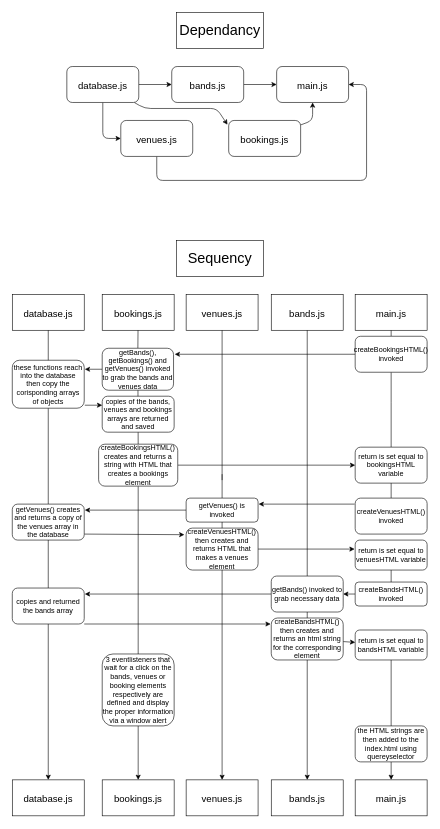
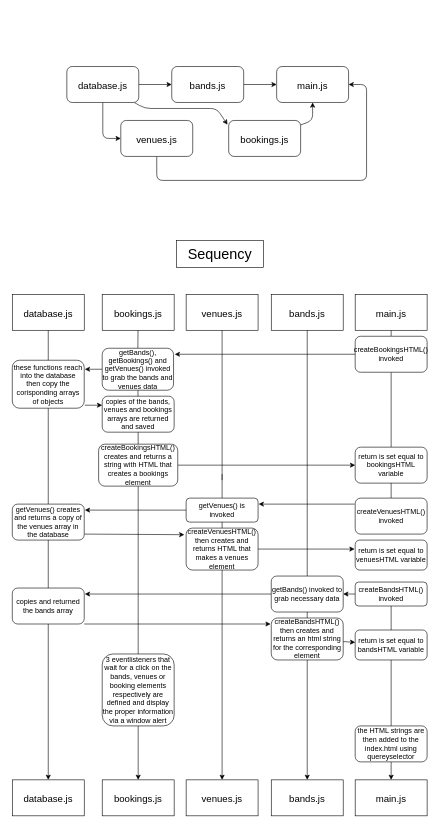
node "Dependancy": removed
node "Sequency": size 87x36 -> 87x27
edge "return is set equal to venuesHTML variable" -- "createBandsHTML() invoked": now "return is set equal to bandsHTML variable" -- "createBandsHTML() invoked"
